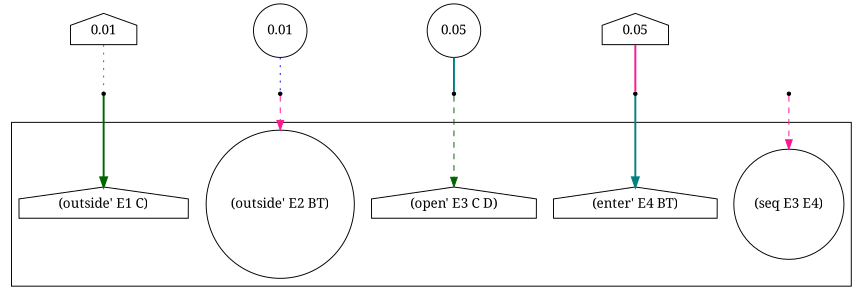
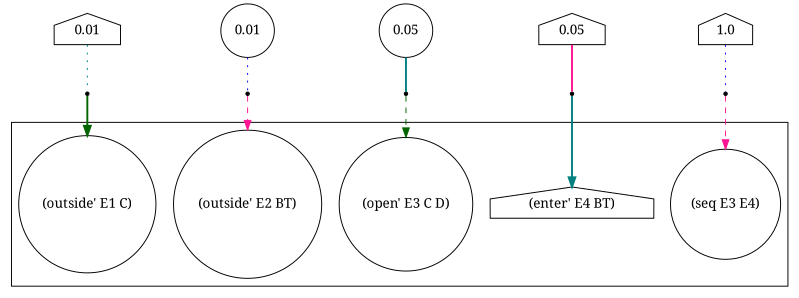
node "1.0": added
node "(outside' E1 C)": shape house -> circle
node "(open' E3 C D)": shape house -> circle
